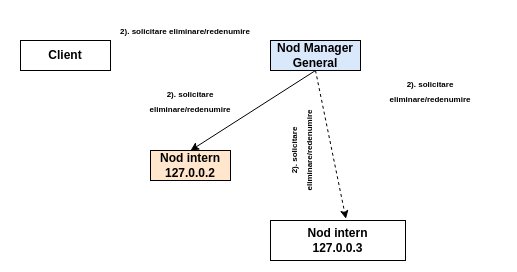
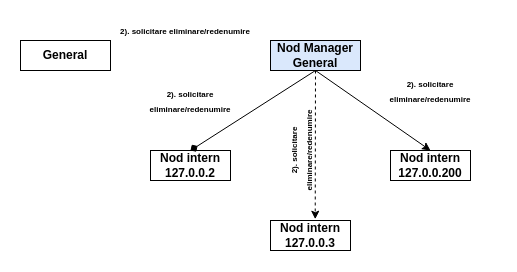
node "Client": label "Client" -> "General"
edge "Nod Manager General" -> "Nod intern 127.0.0.200": added
edge "Nod Manager General" -> "Nod intern 127.0.0.2": arrowhead classic -> diamond
node "Nod intern 127.0.0.2": fillcolor #ffe6cc -> #ffffff
node "Nod intern 127.0.0.200": added
node "Nod intern 127.0.0.3": size 135x40 -> 80x30
